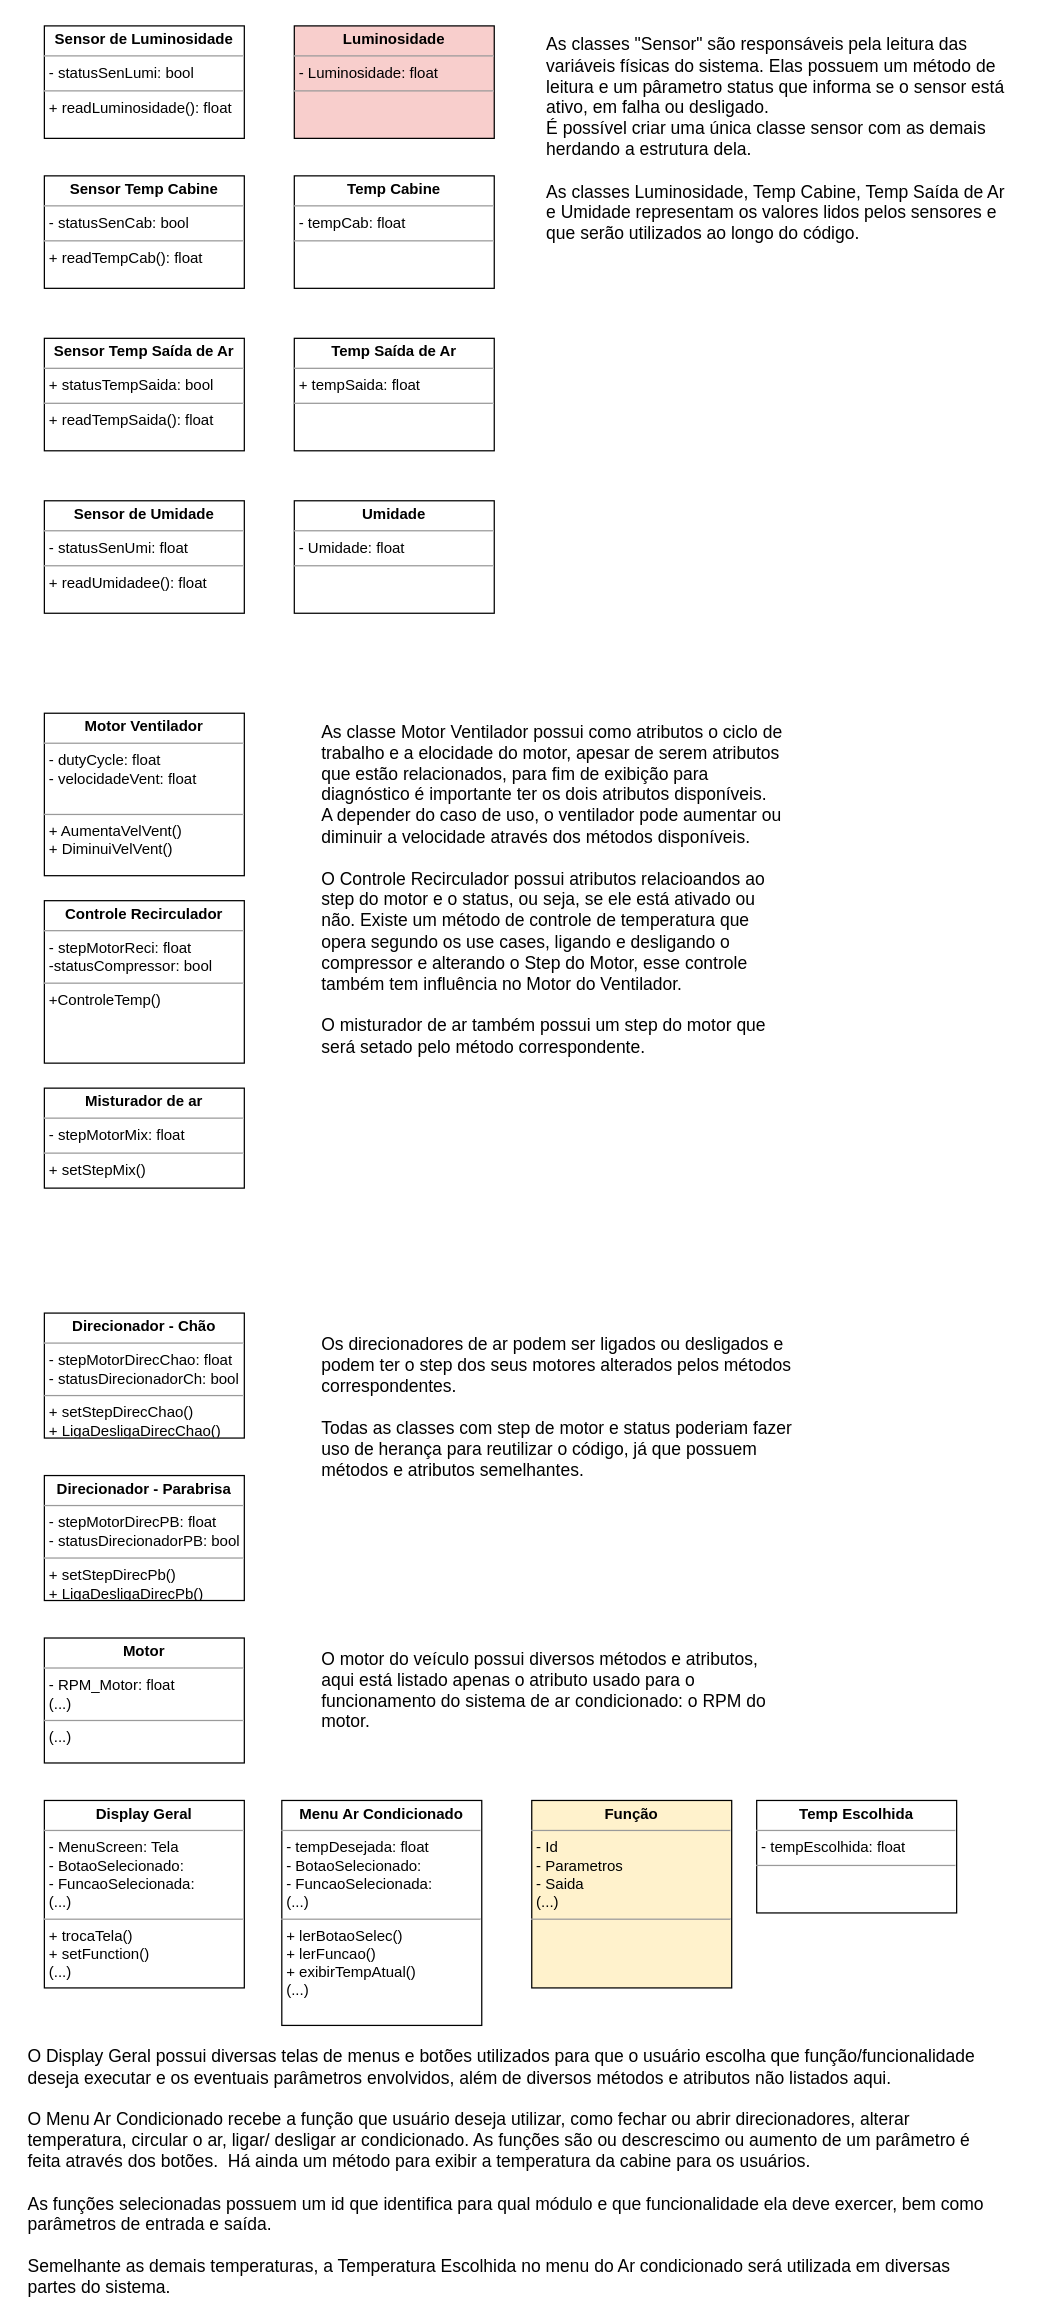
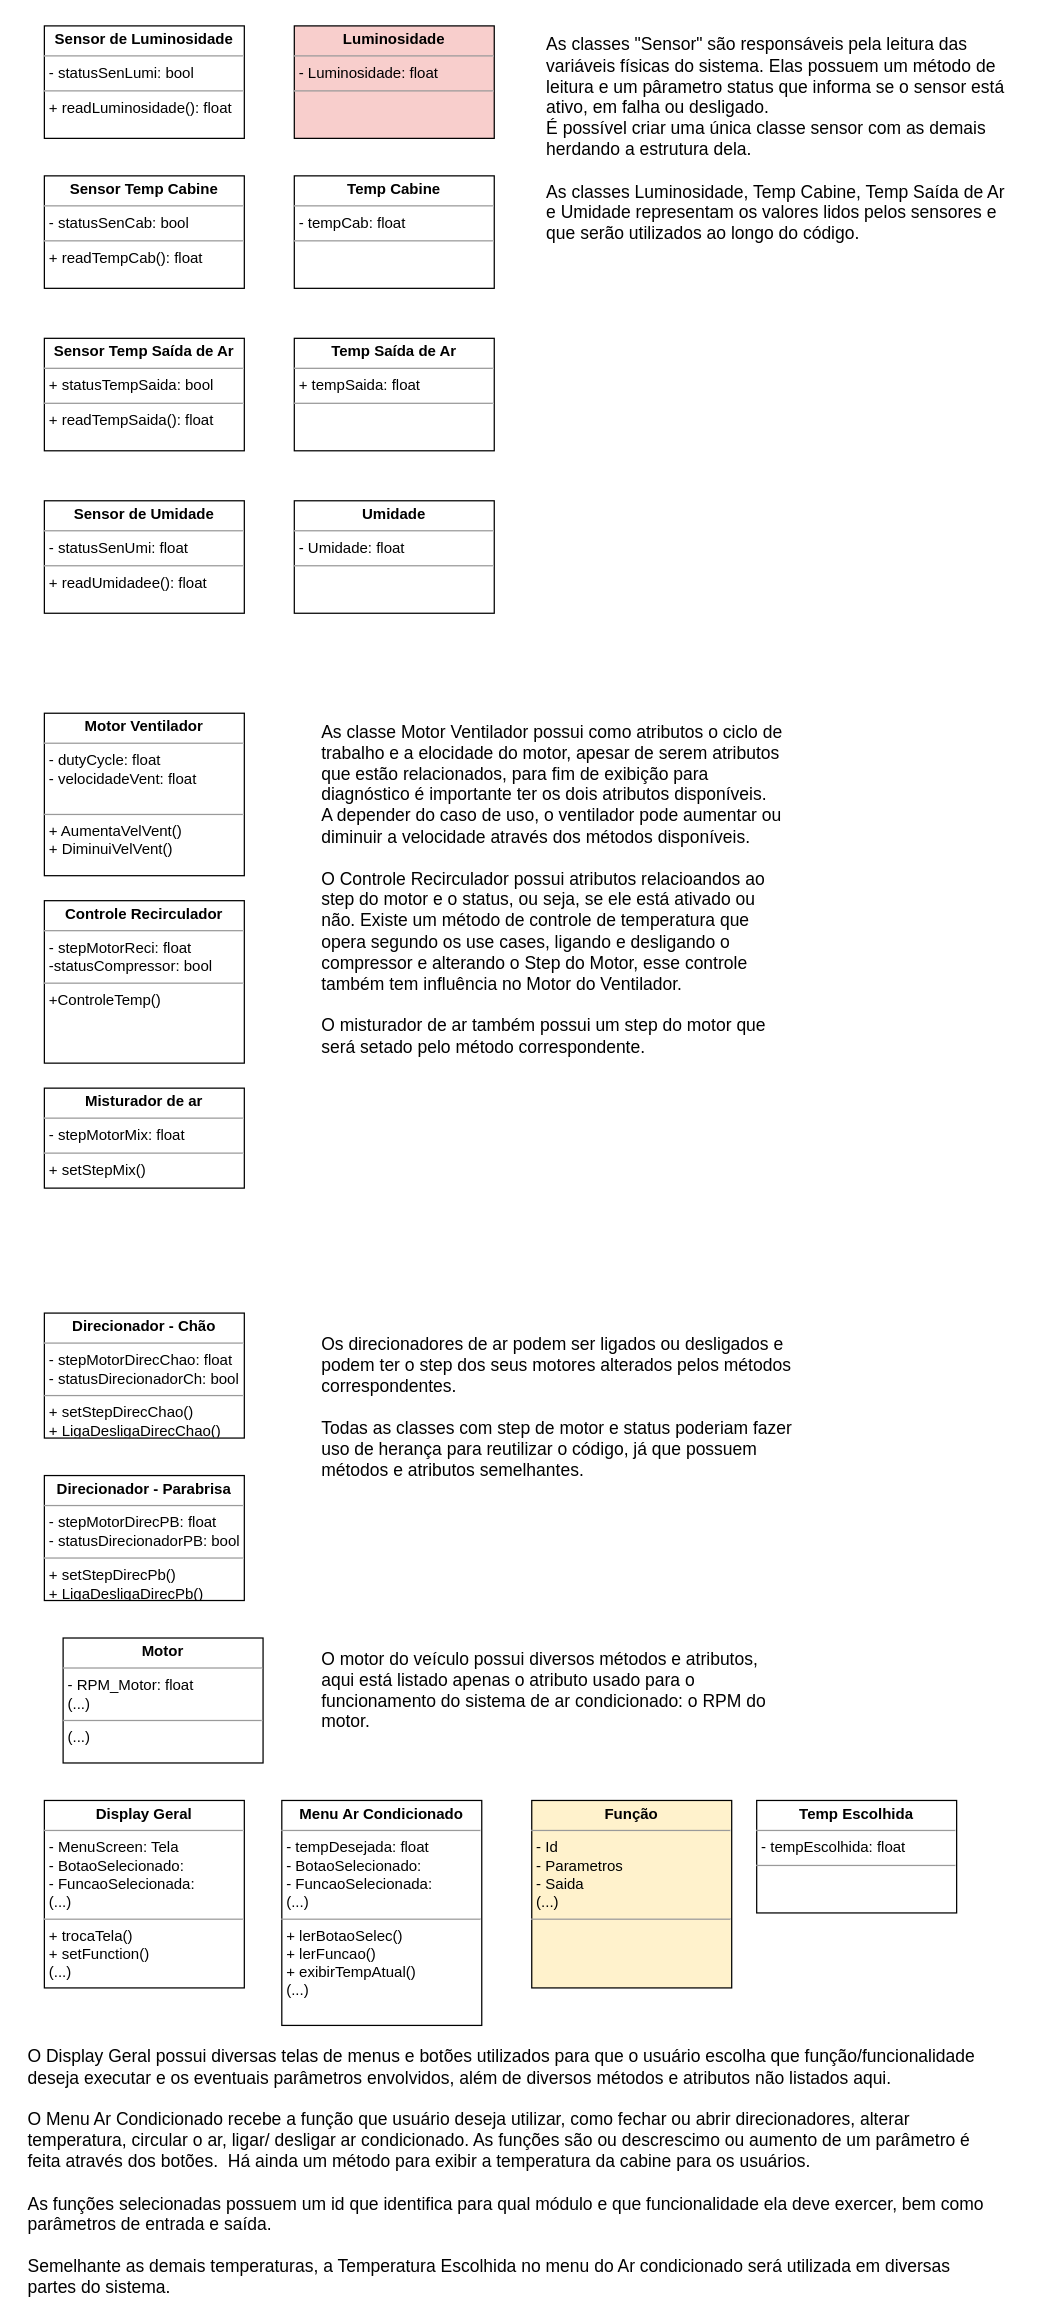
node "Motor - RPM_Motor: float (...) (...)": moved (144, 1701) -> (163, 1701)
